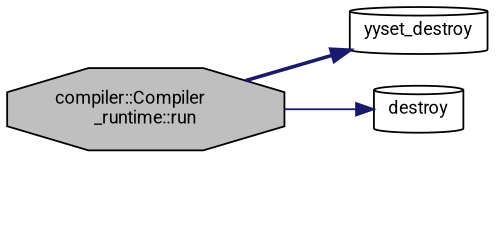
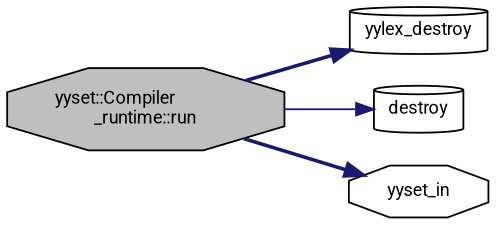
node "yyset_destroy": label "yyset_destroy" -> "yylex_destroy"
node "compiler::Compiler _runtime::run": label "compiler::Compiler _runtime::run" -> "yyset::Compiler _runtime::run"
node "yyset_in": added
